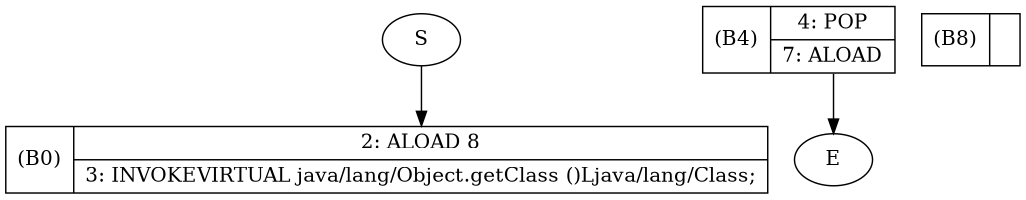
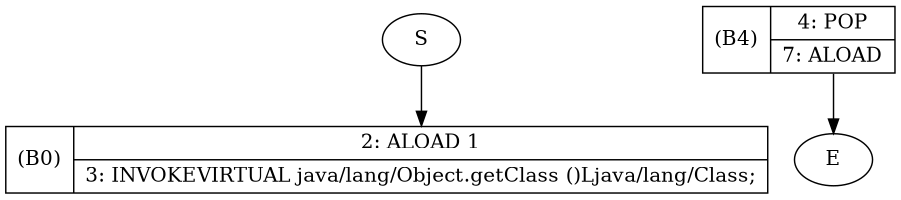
node "(B8)": removed
node "(B0)": text "2: ALOAD 8" -> "2: ALOAD 1"
